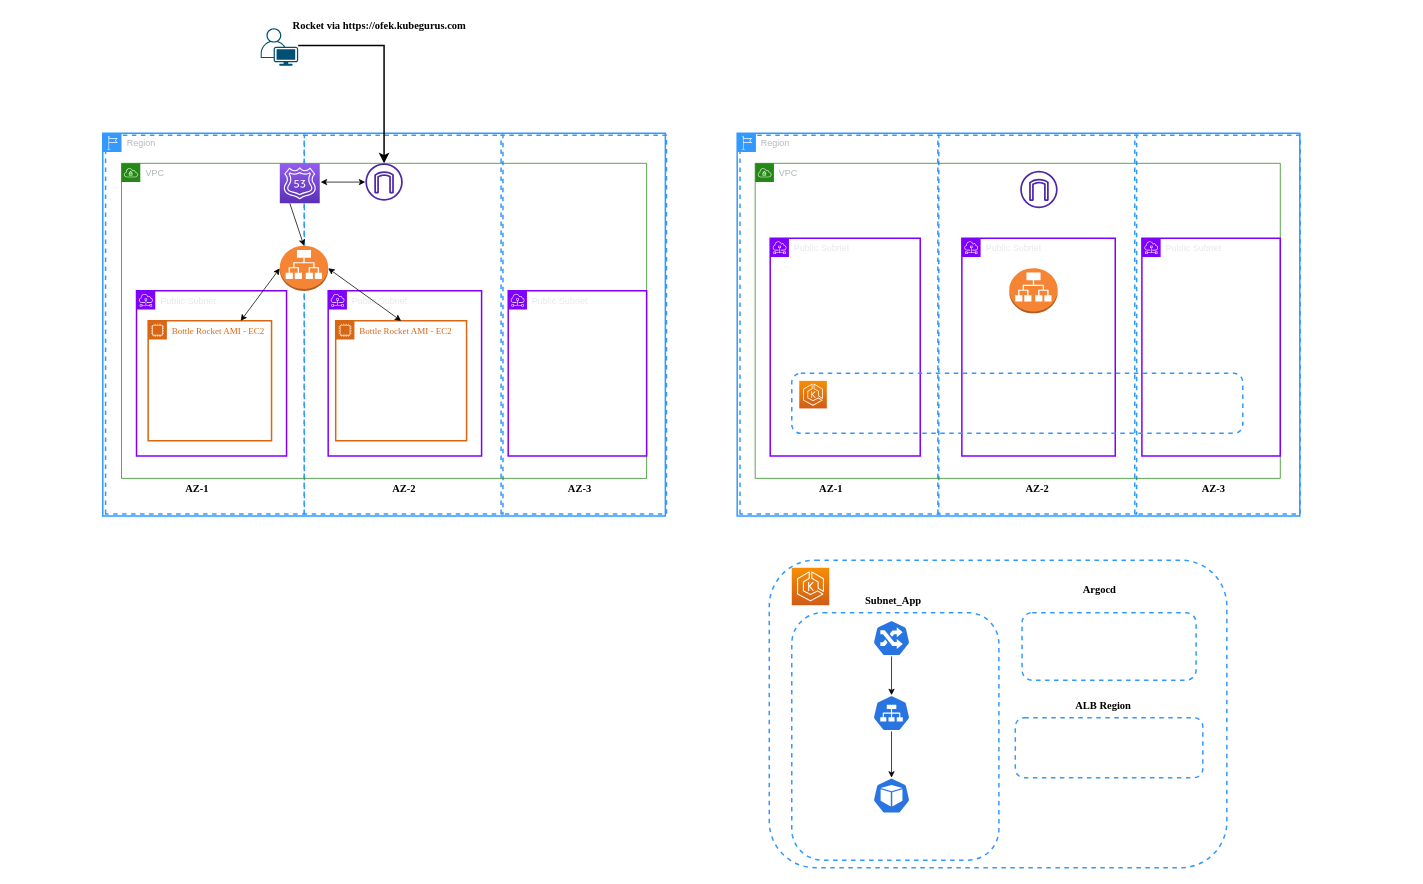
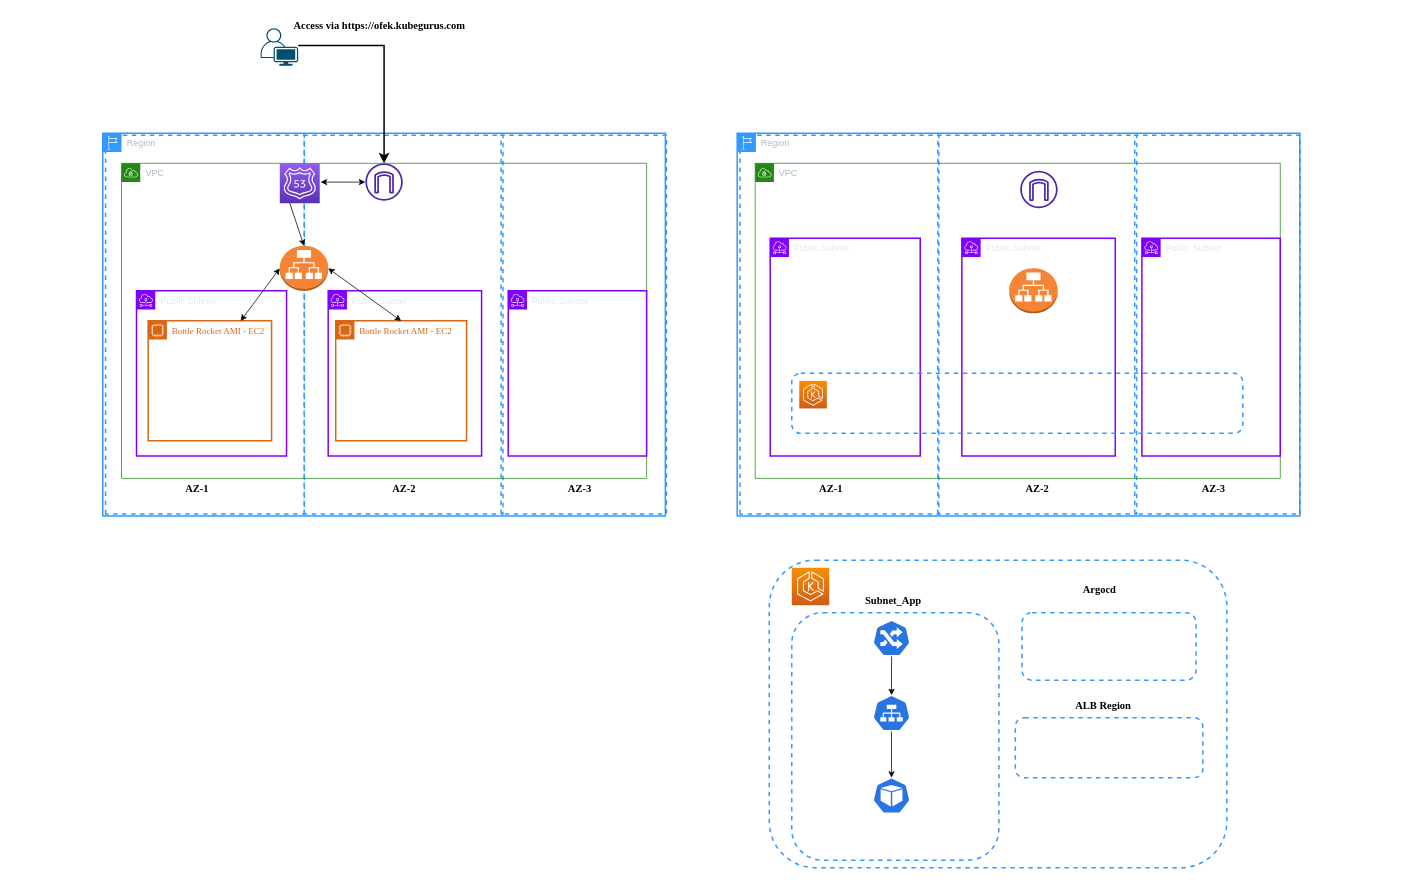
node "Rocket via https://ofek.kubegurus.com": label "Rocket via https://ofek.kubegurus.com" -> "Access via https://ofek.kubegurus.com"
